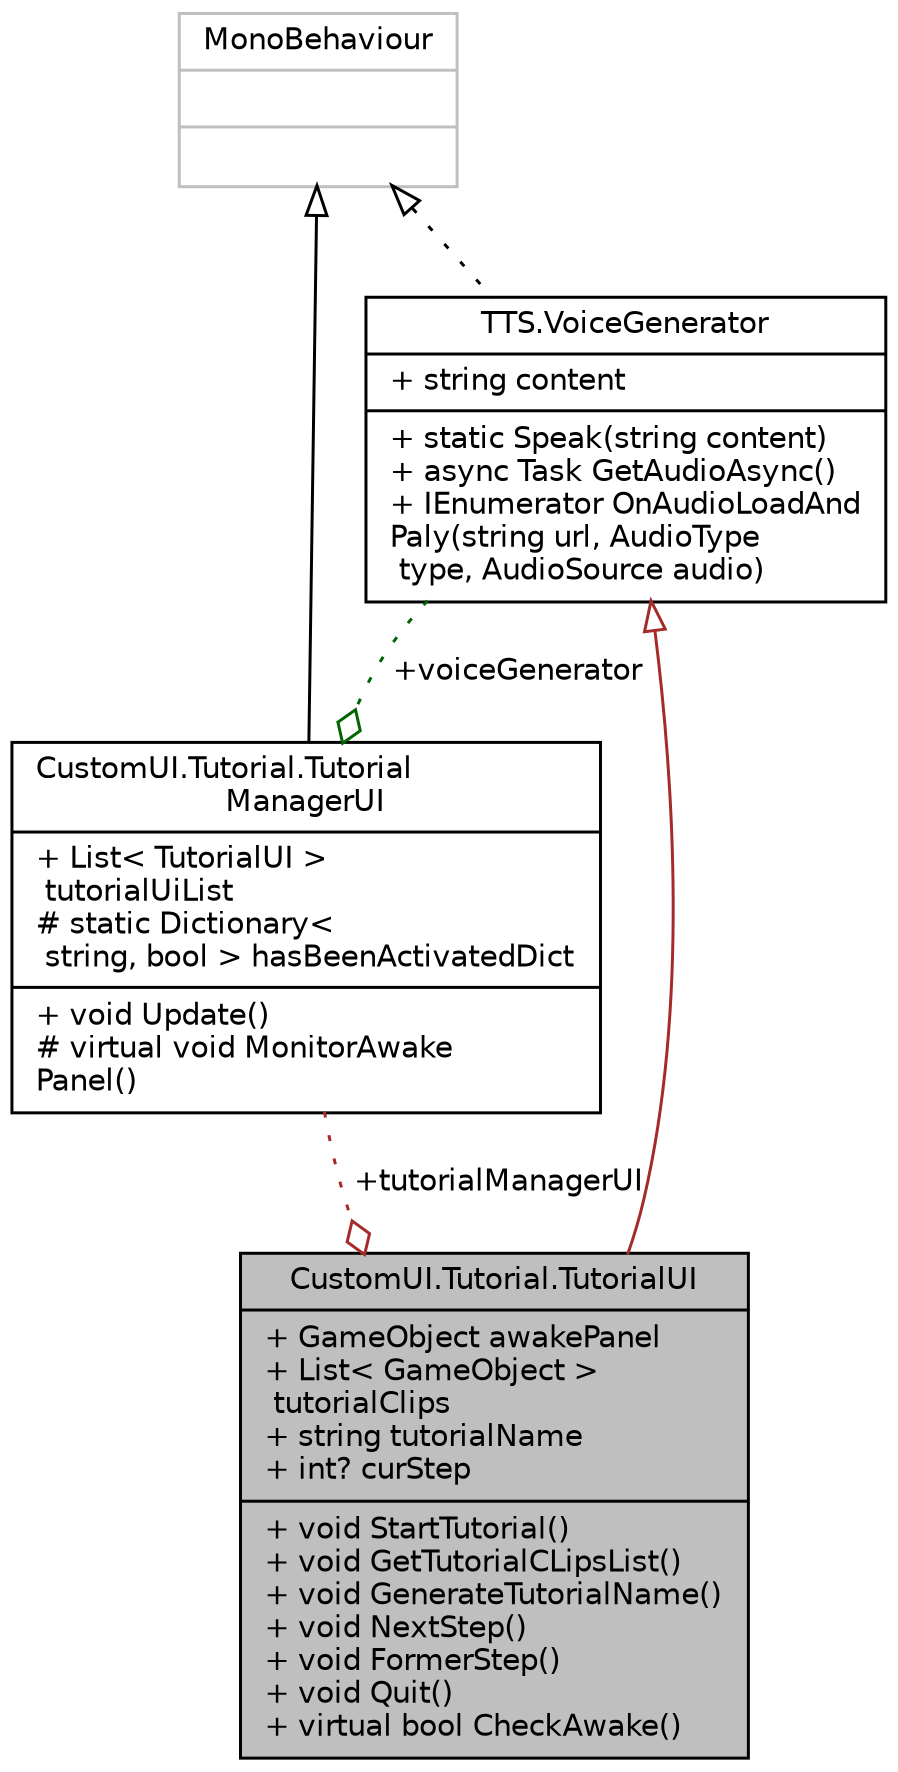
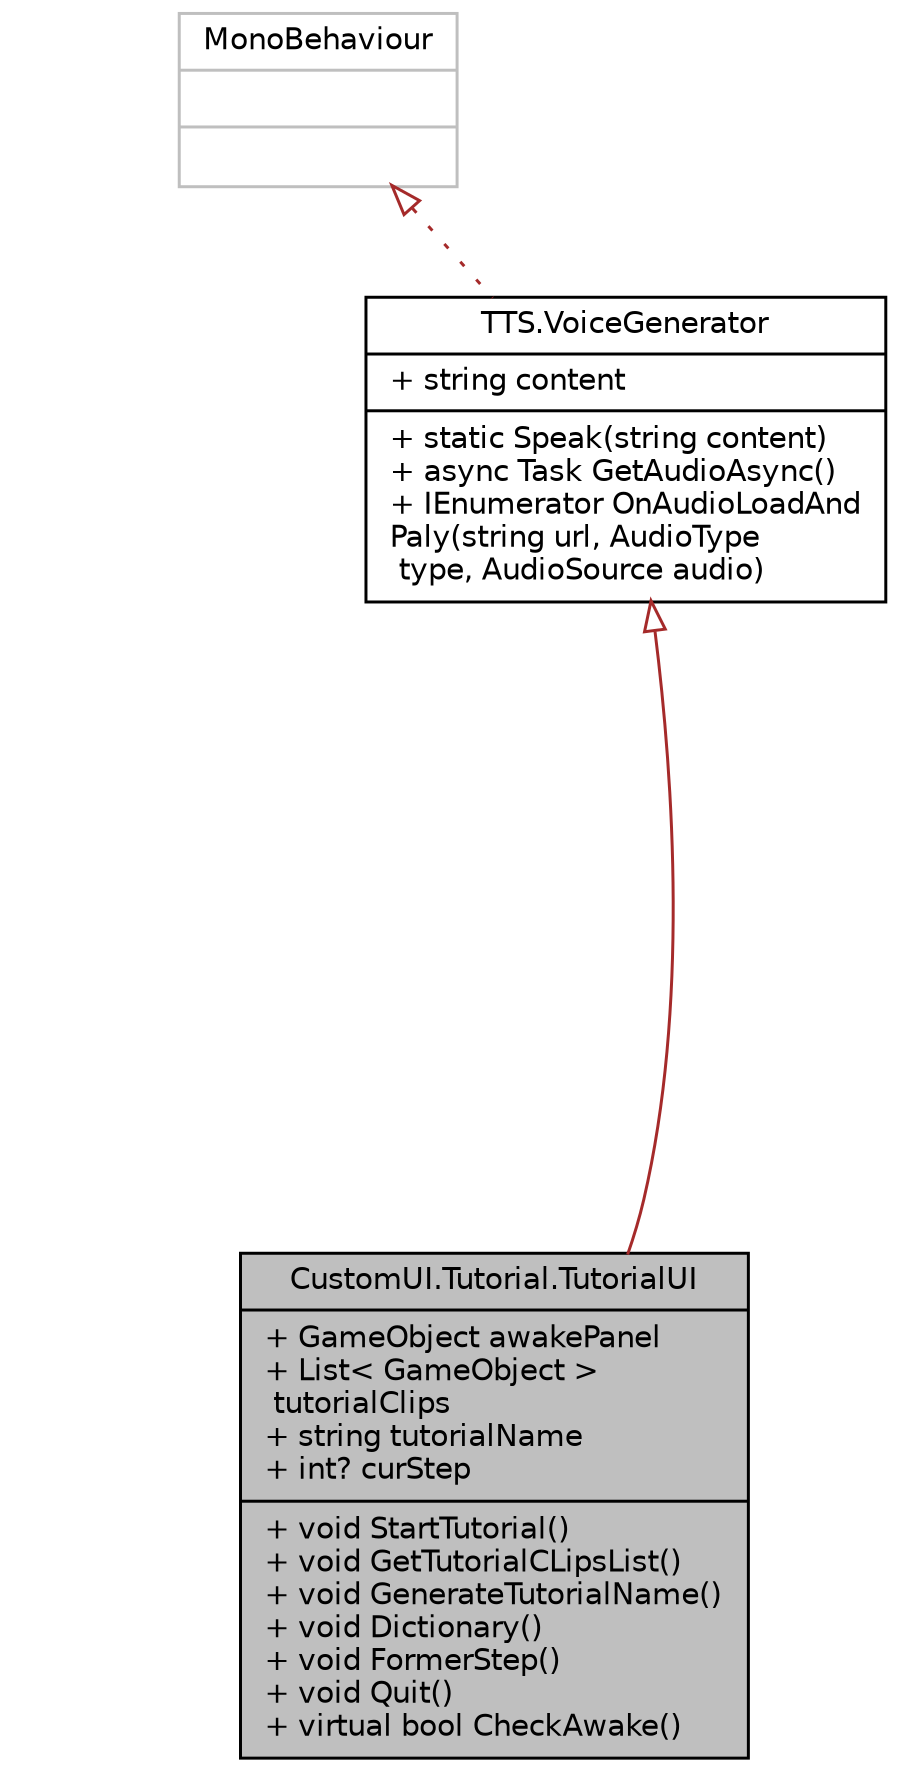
edge "TTS.VoiceGenerator" -> "MonoBehaviour": color black -> brown
node "CustomUI.Tutorial.Tutorial": removed
node "CustomUI.Tutorial.TutorialUI": text "+ void NextStep()" -> "+ void Dictionary()"
